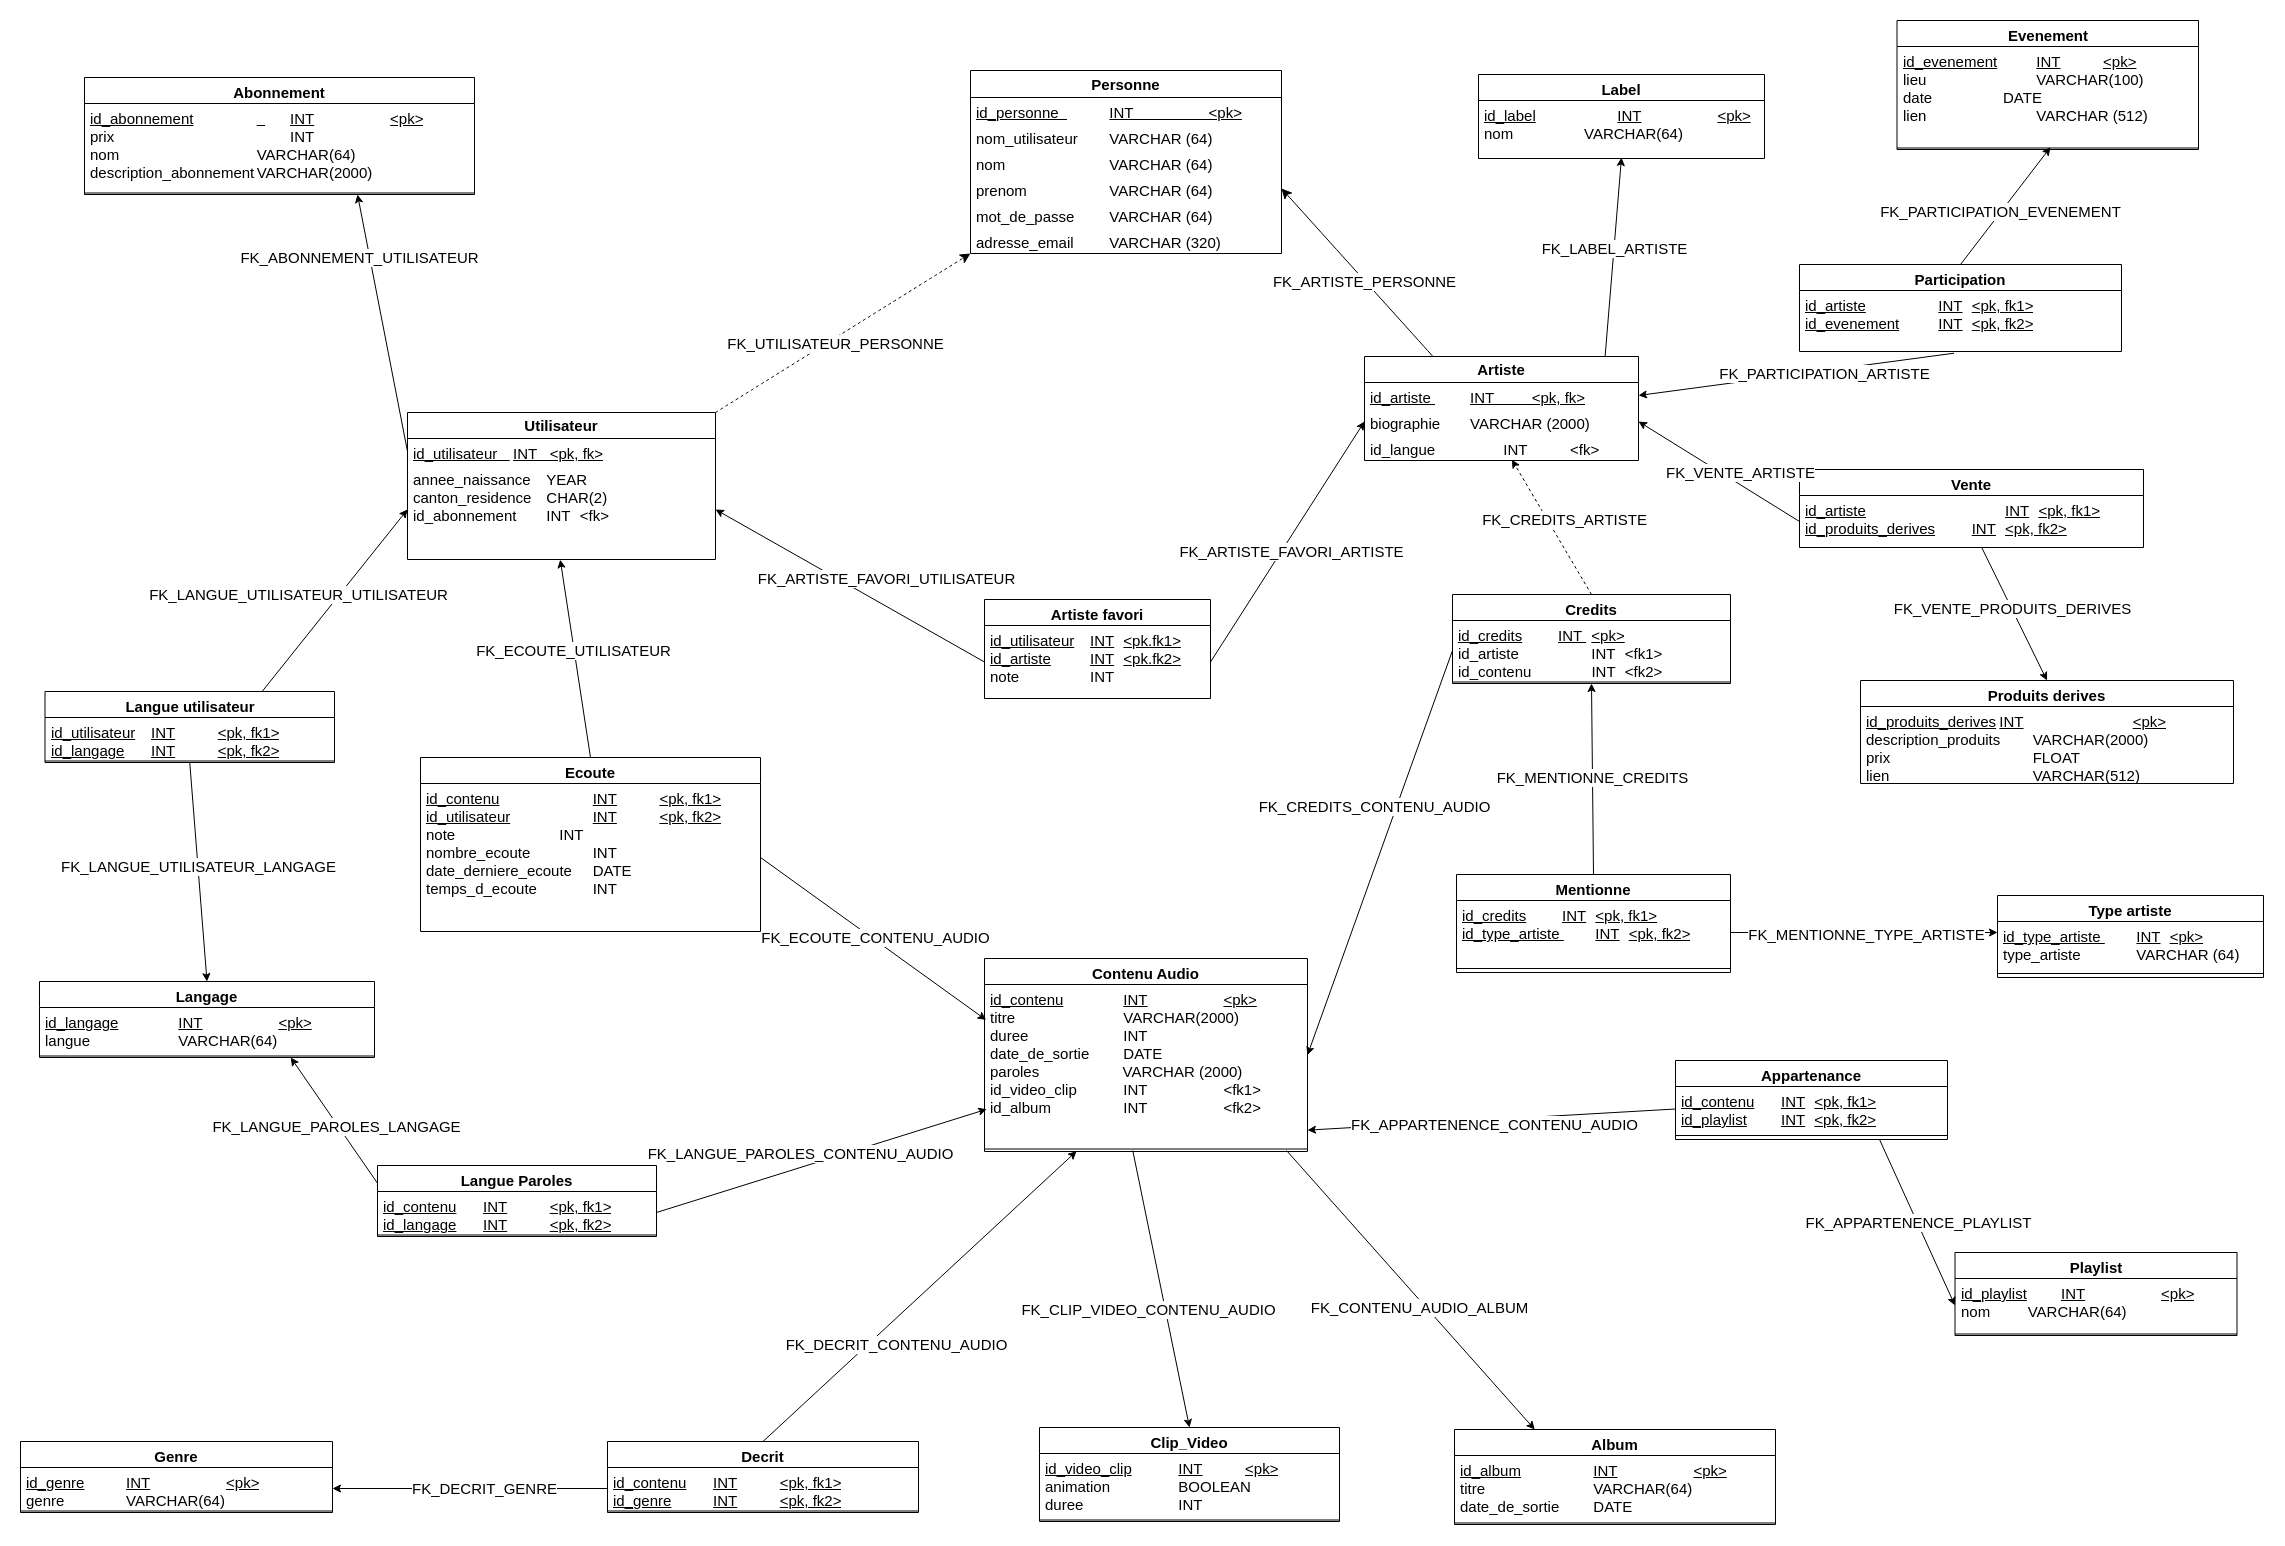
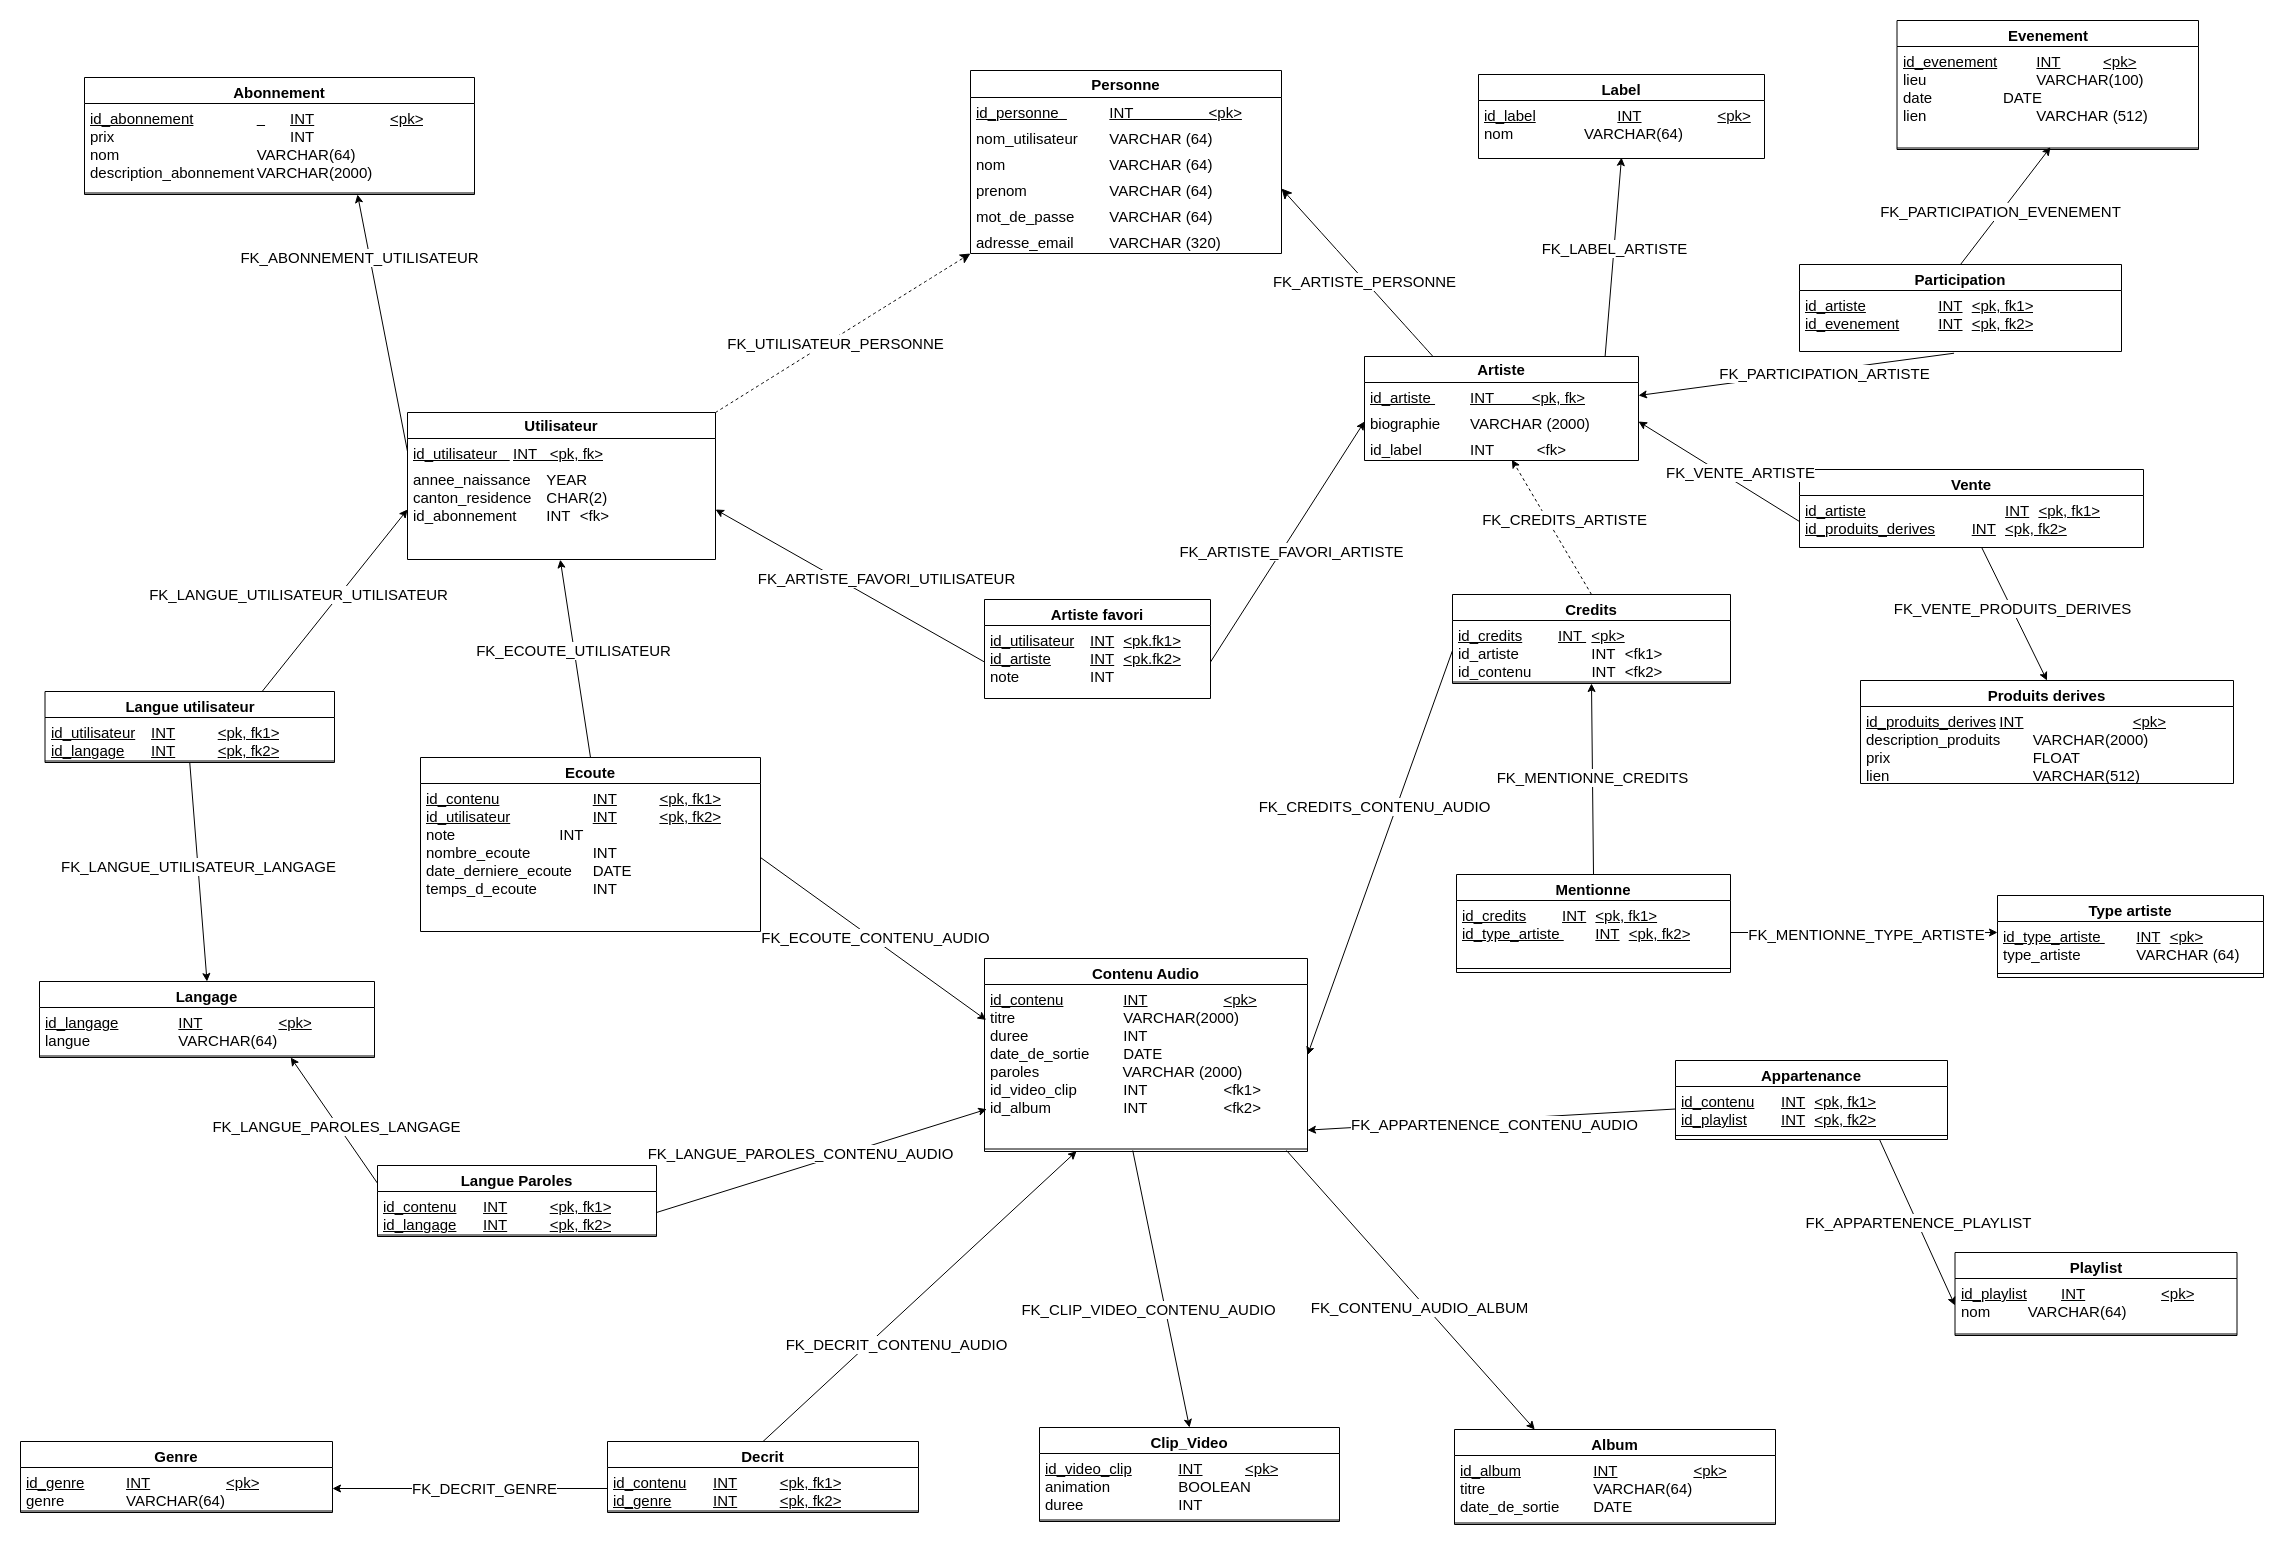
node "id_langue INT <fk>": label "id_langue INT <fk>" -> "id_label INT <fk>"
